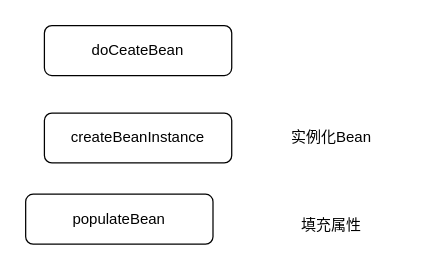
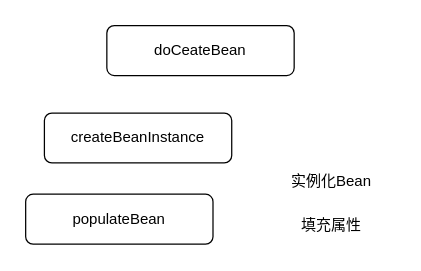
node "doCeateBean": moved (138, 51) -> (201, 51)
node "实例化Bean": moved (332, 138) -> (332, 182)
